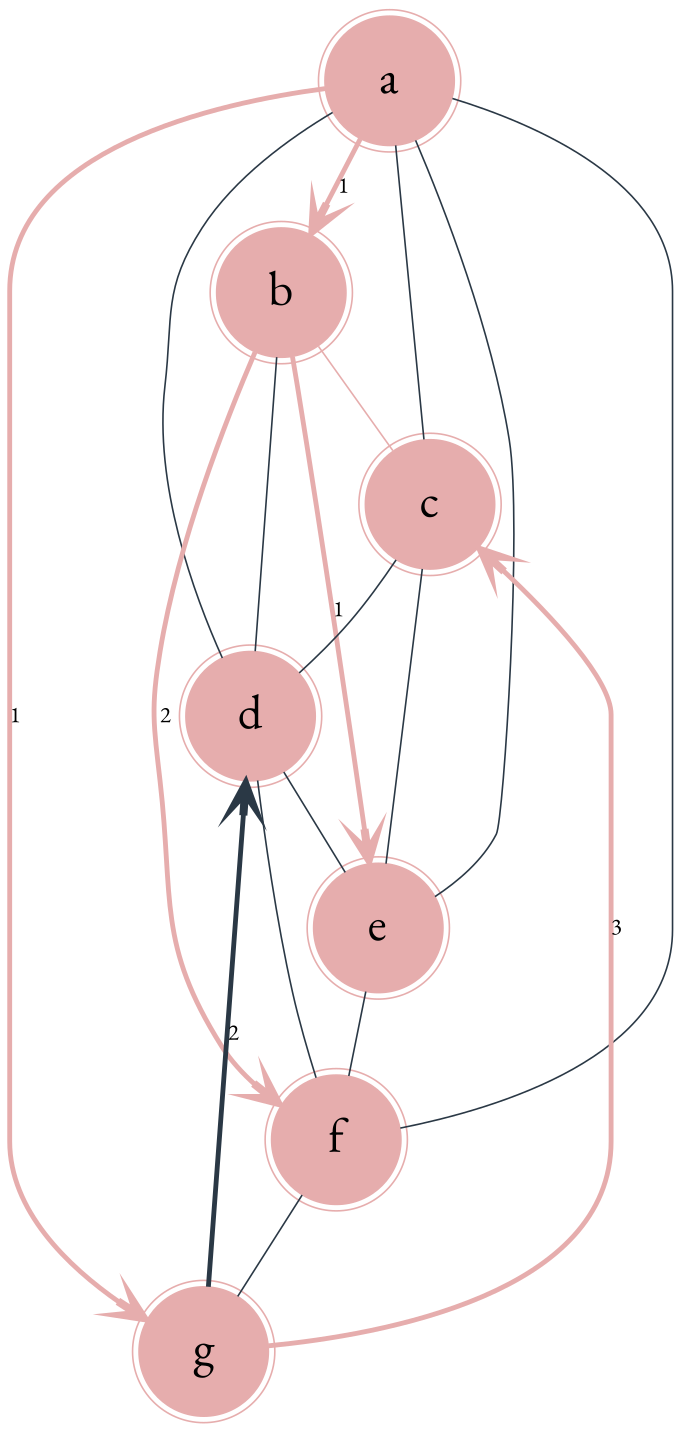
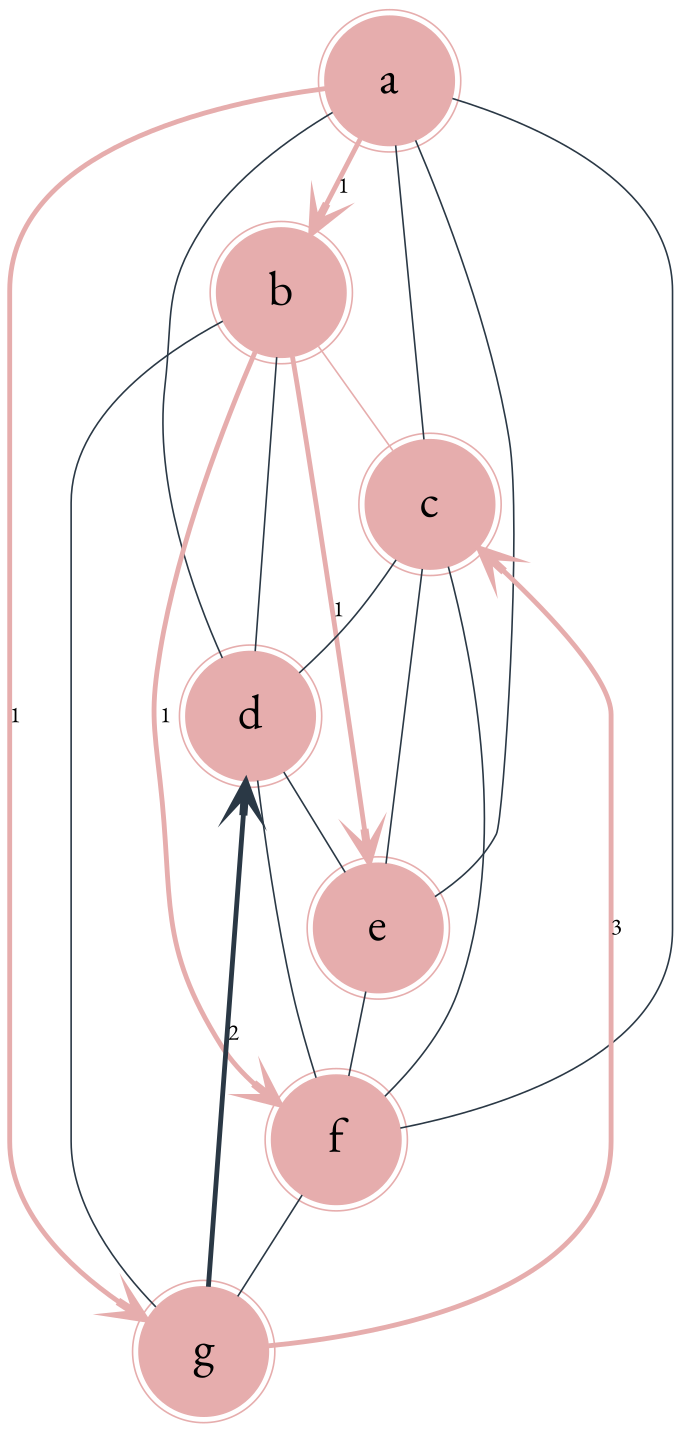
edge "b" -> "f": label "2" -> "1"
edge "b" -- "g": added
edge "c" -- "f": added
